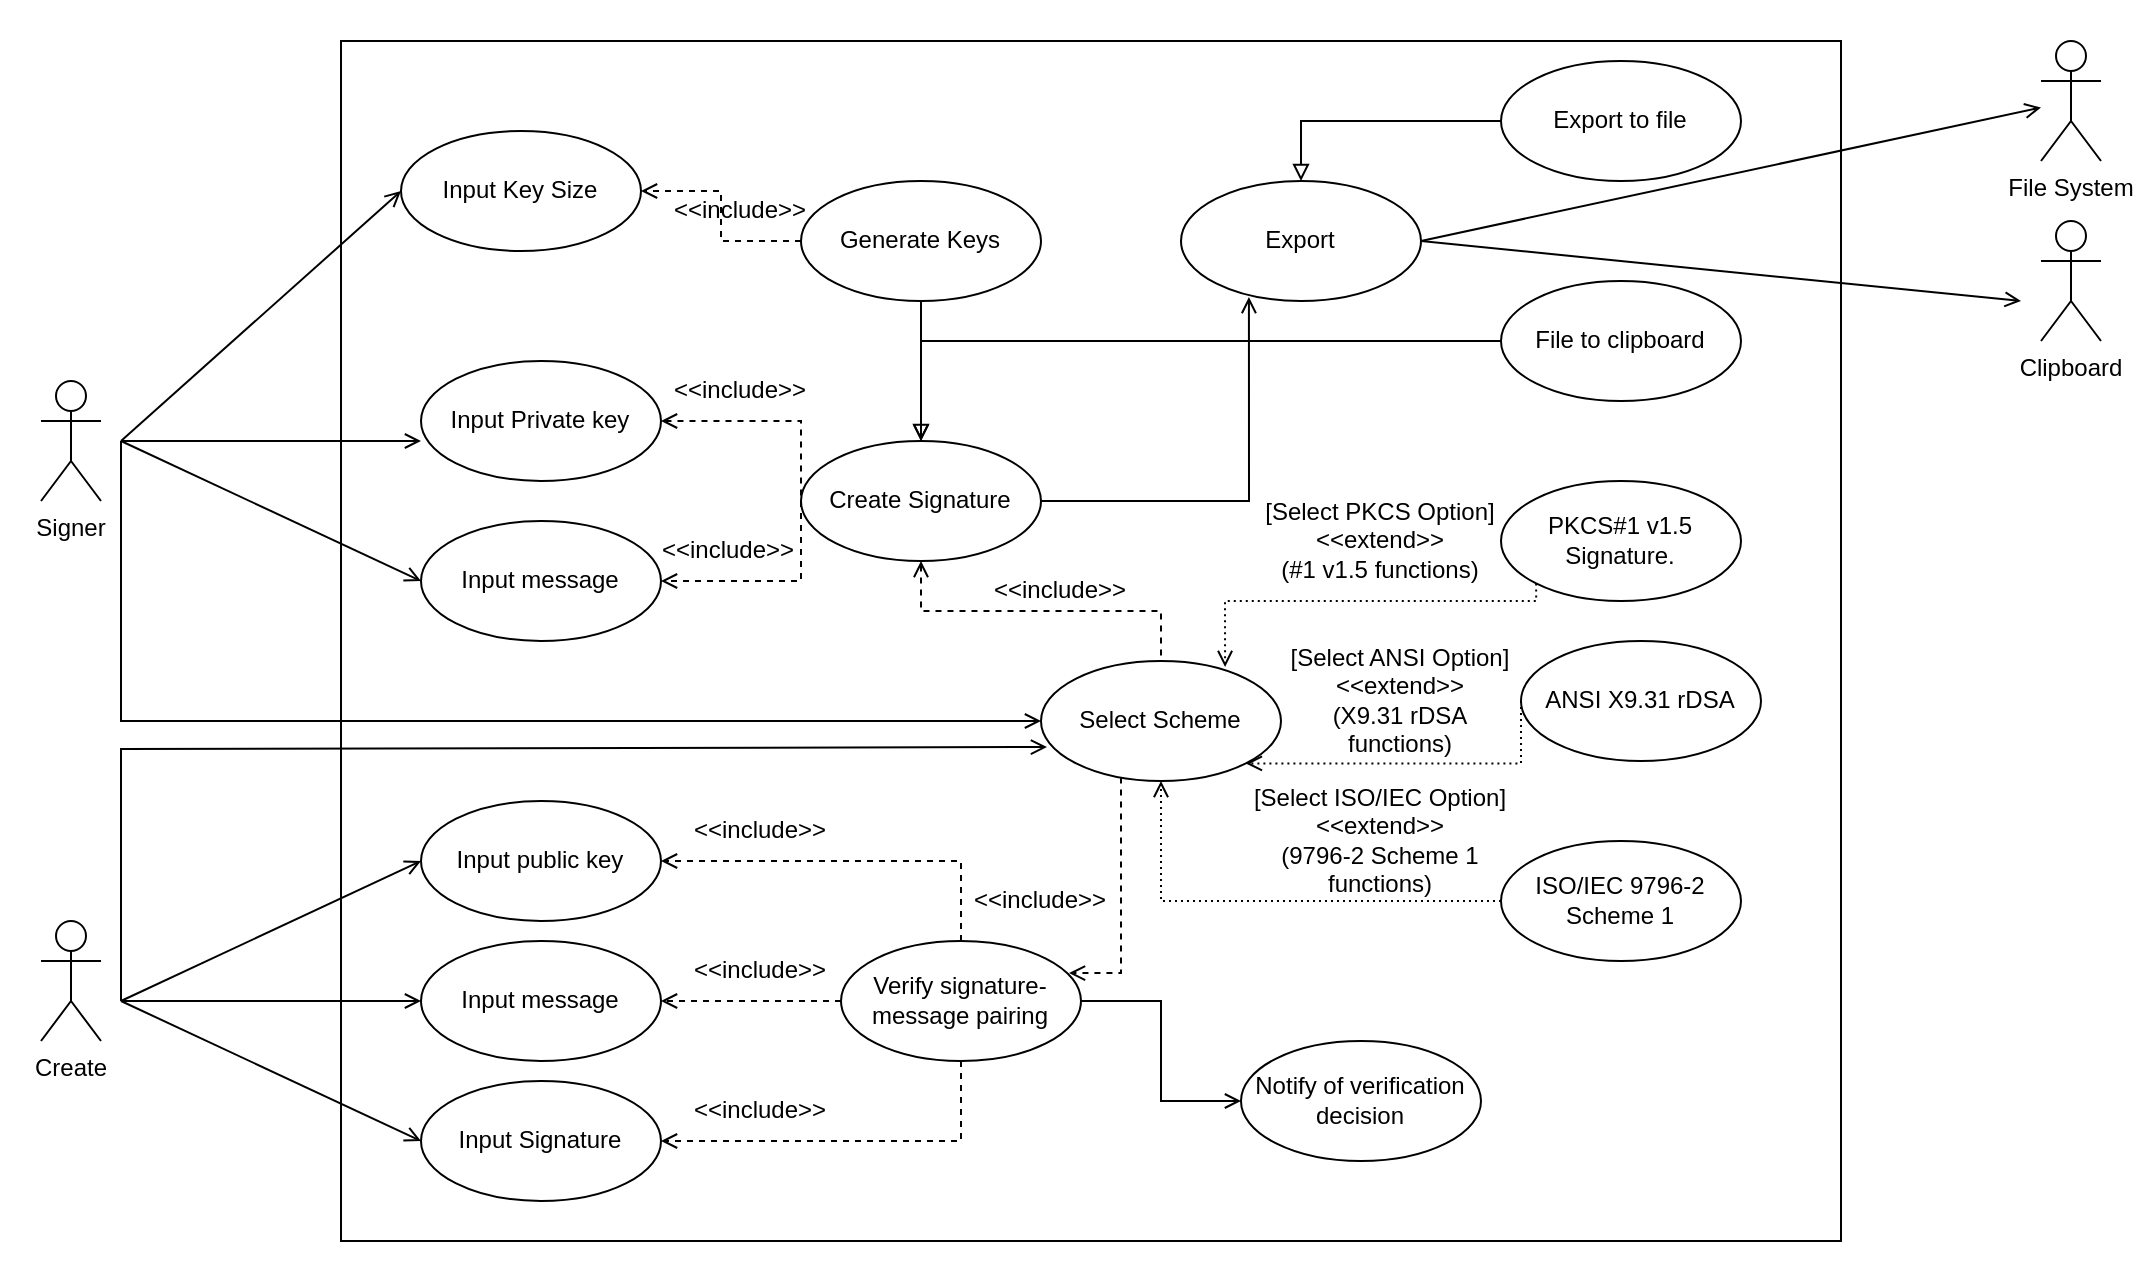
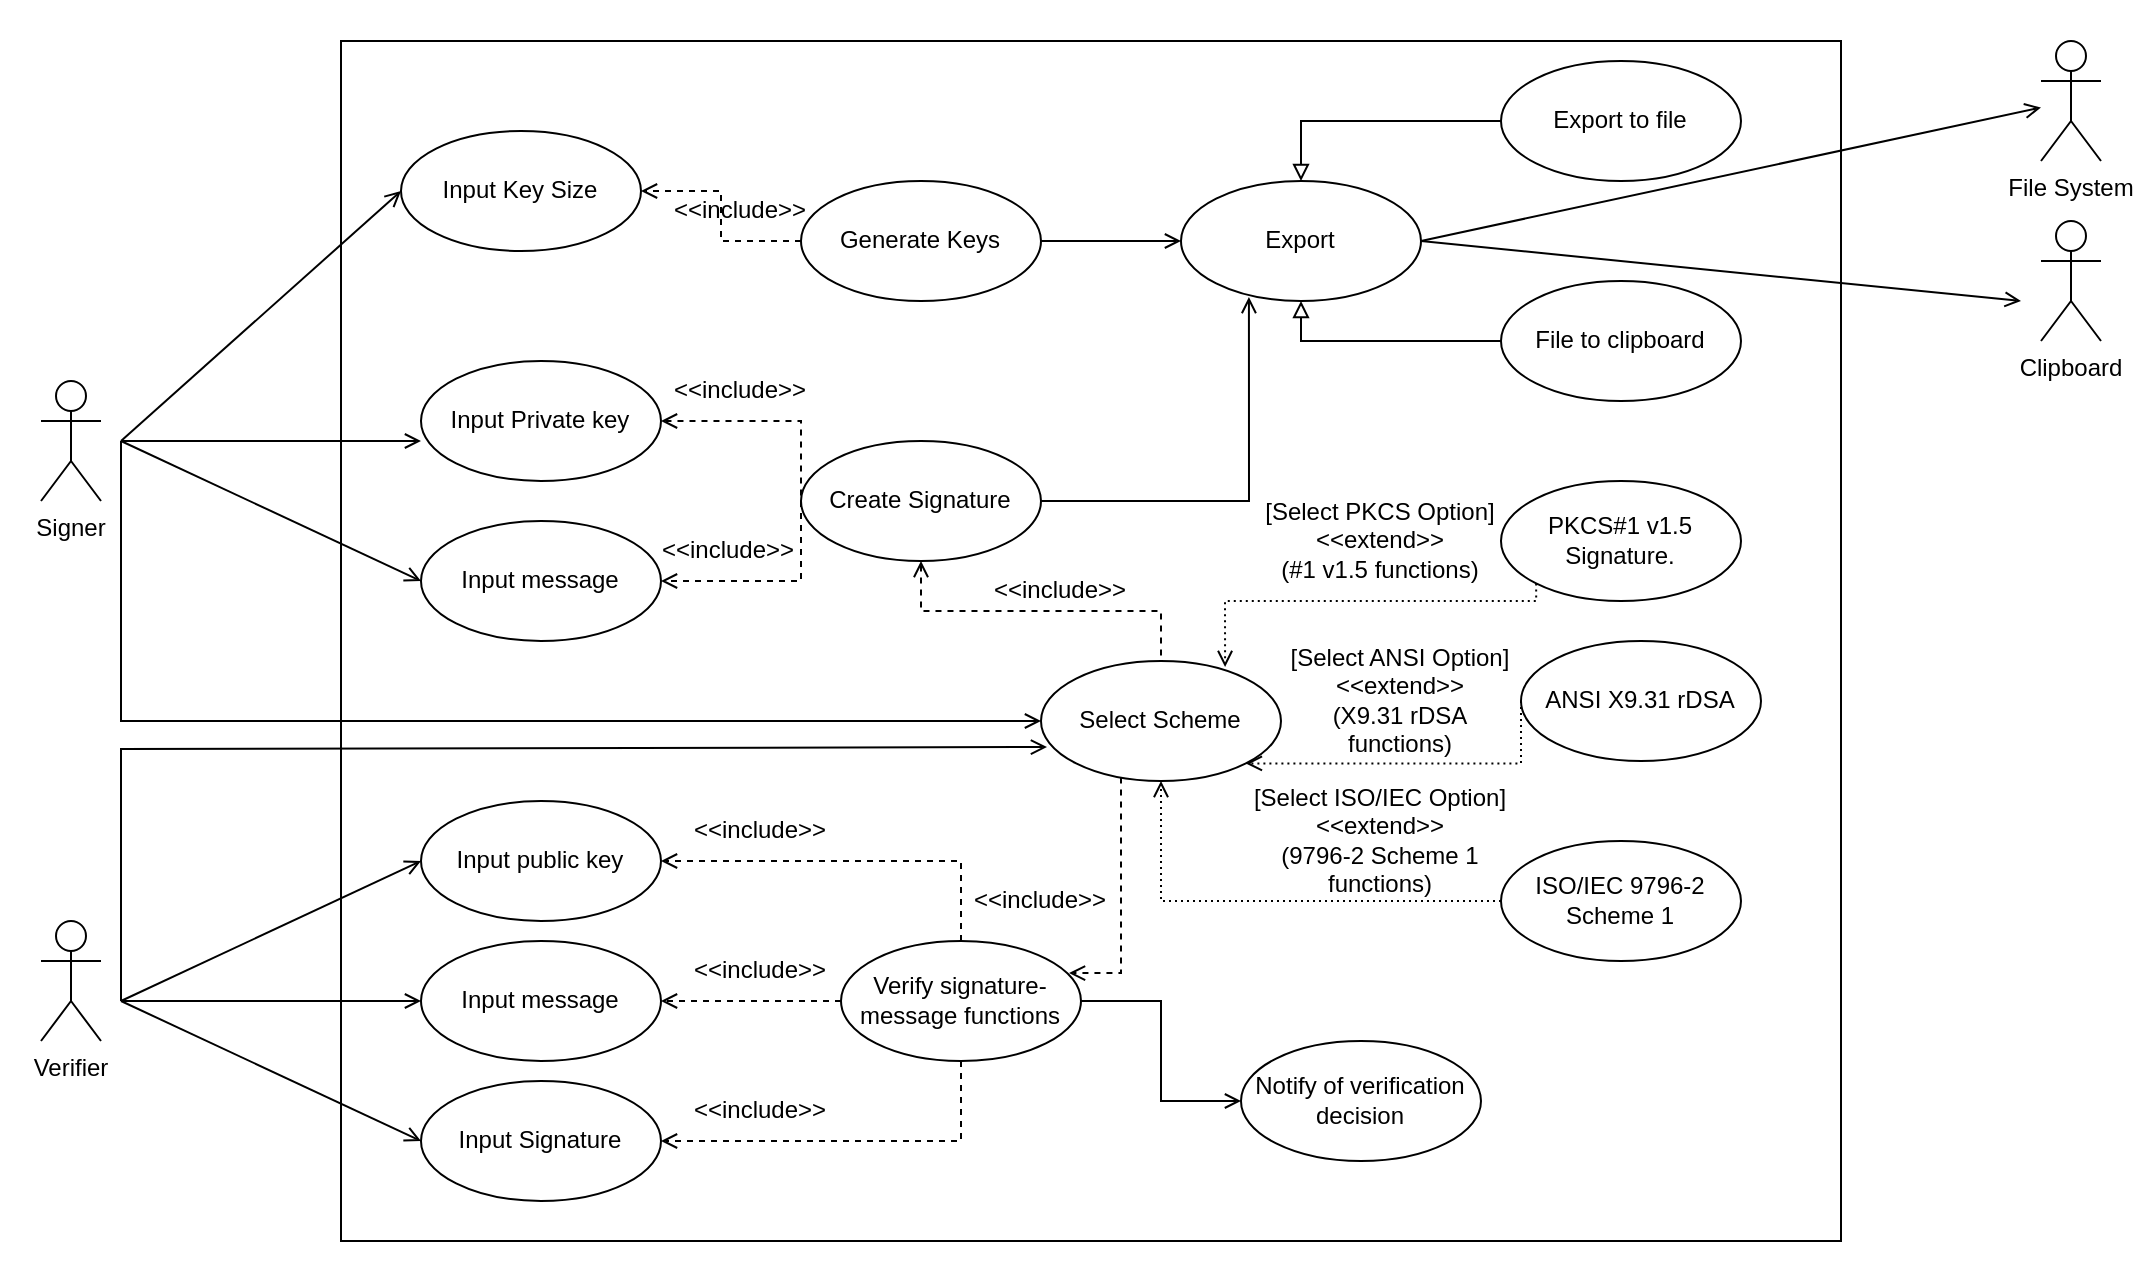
edge "Generate Keys" -> "Create Signature": now "Generate Keys" -> "Export"
edge "File to clipboard" -> "Create Signature": now "File to clipboard" -> "Export"
node "Verify signature-message pairing": label "Verify signature-message pairing" -> "Verify signature-message functions"
node "Create": label "Create" -> "Verifier"
